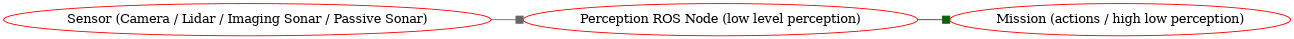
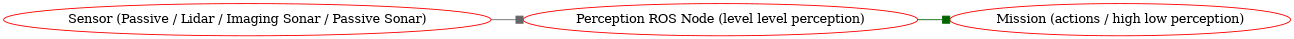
node "Sensor (Camera / Lidar / Imaging Sonar / Passive Sonar)": label "Sensor (Camera / Lidar / Imaging Sonar / Passive Sonar)" -> "Sensor (Passive / Lidar / Imaging Sonar / Passive Sonar)"
node "Perception ROS Node (low level perception)": label "Perception ROS Node (low level perception)" -> "Perception ROS Node (level level perception)"
